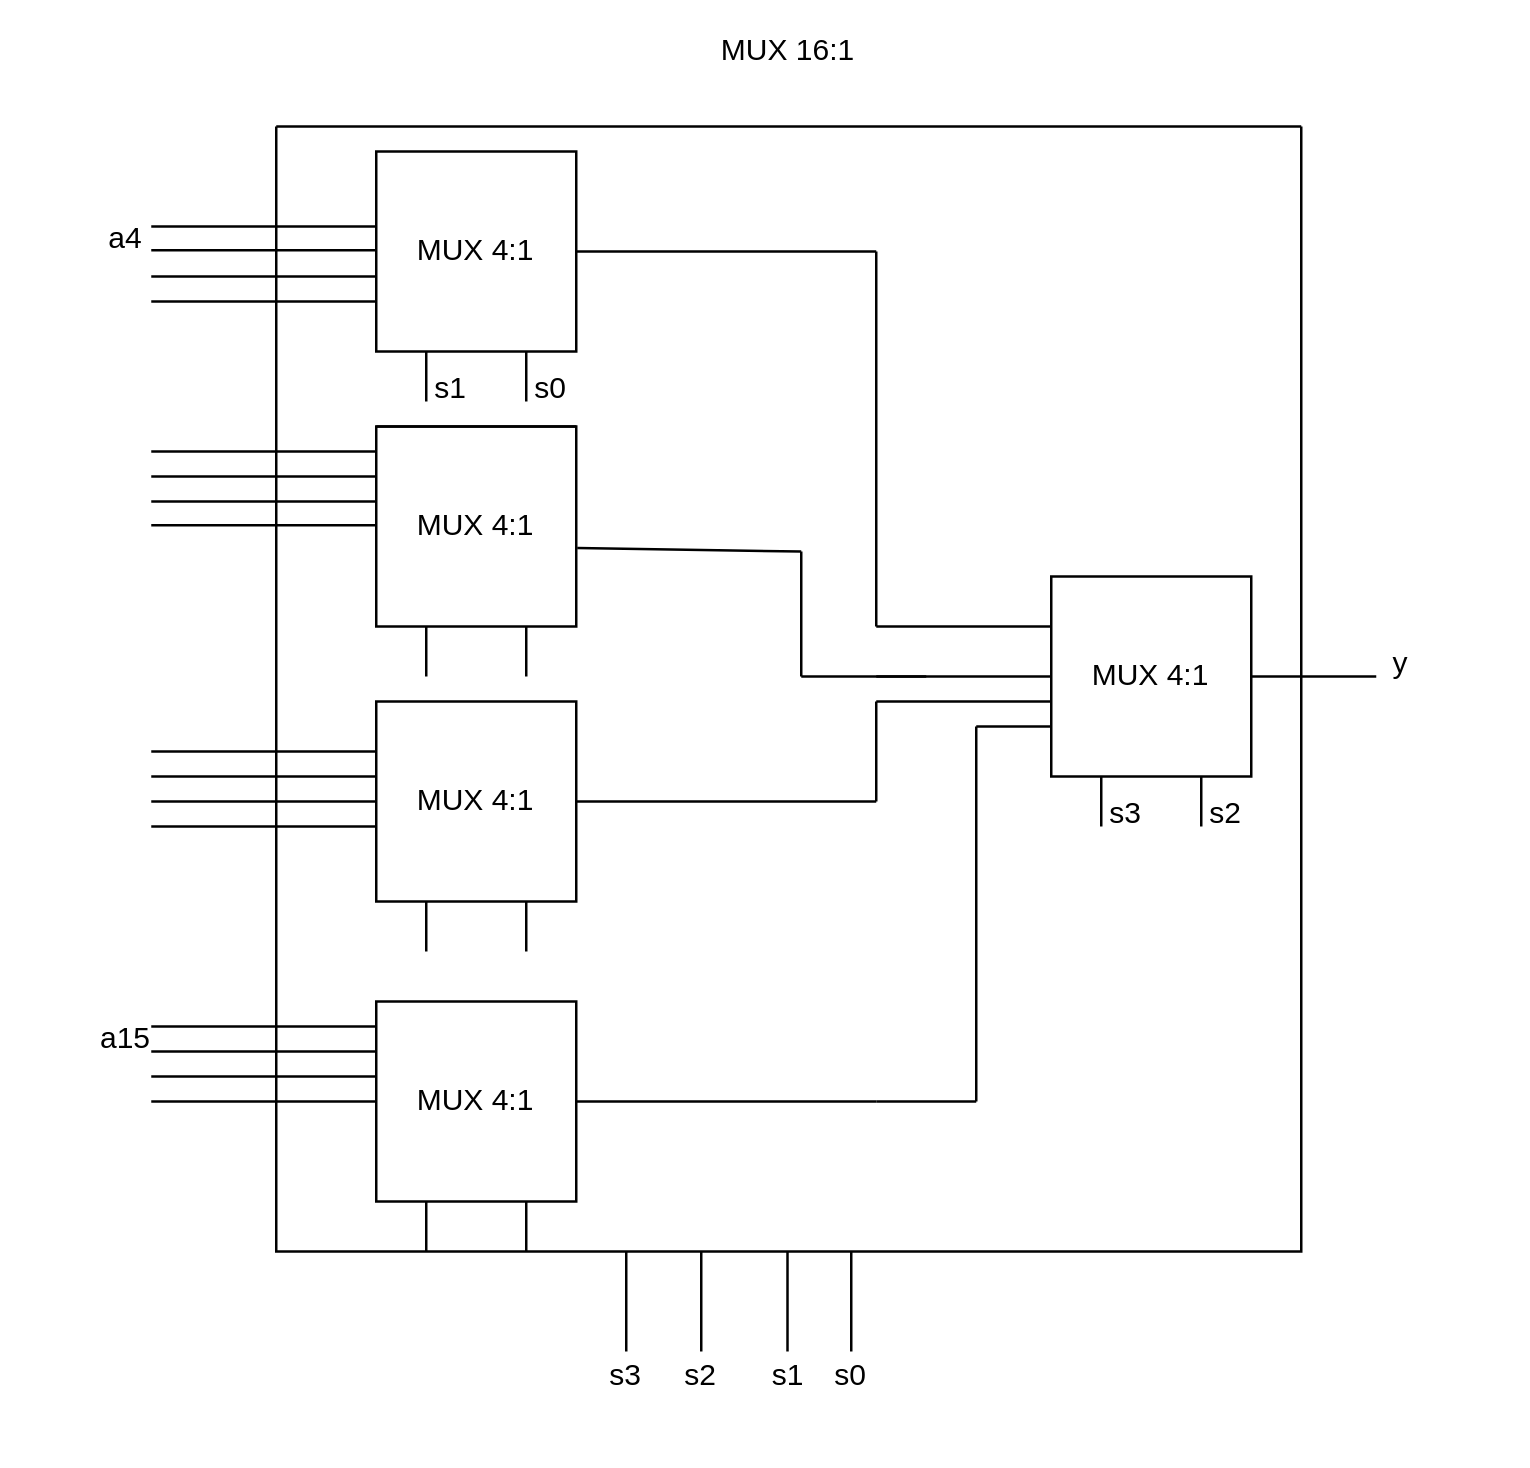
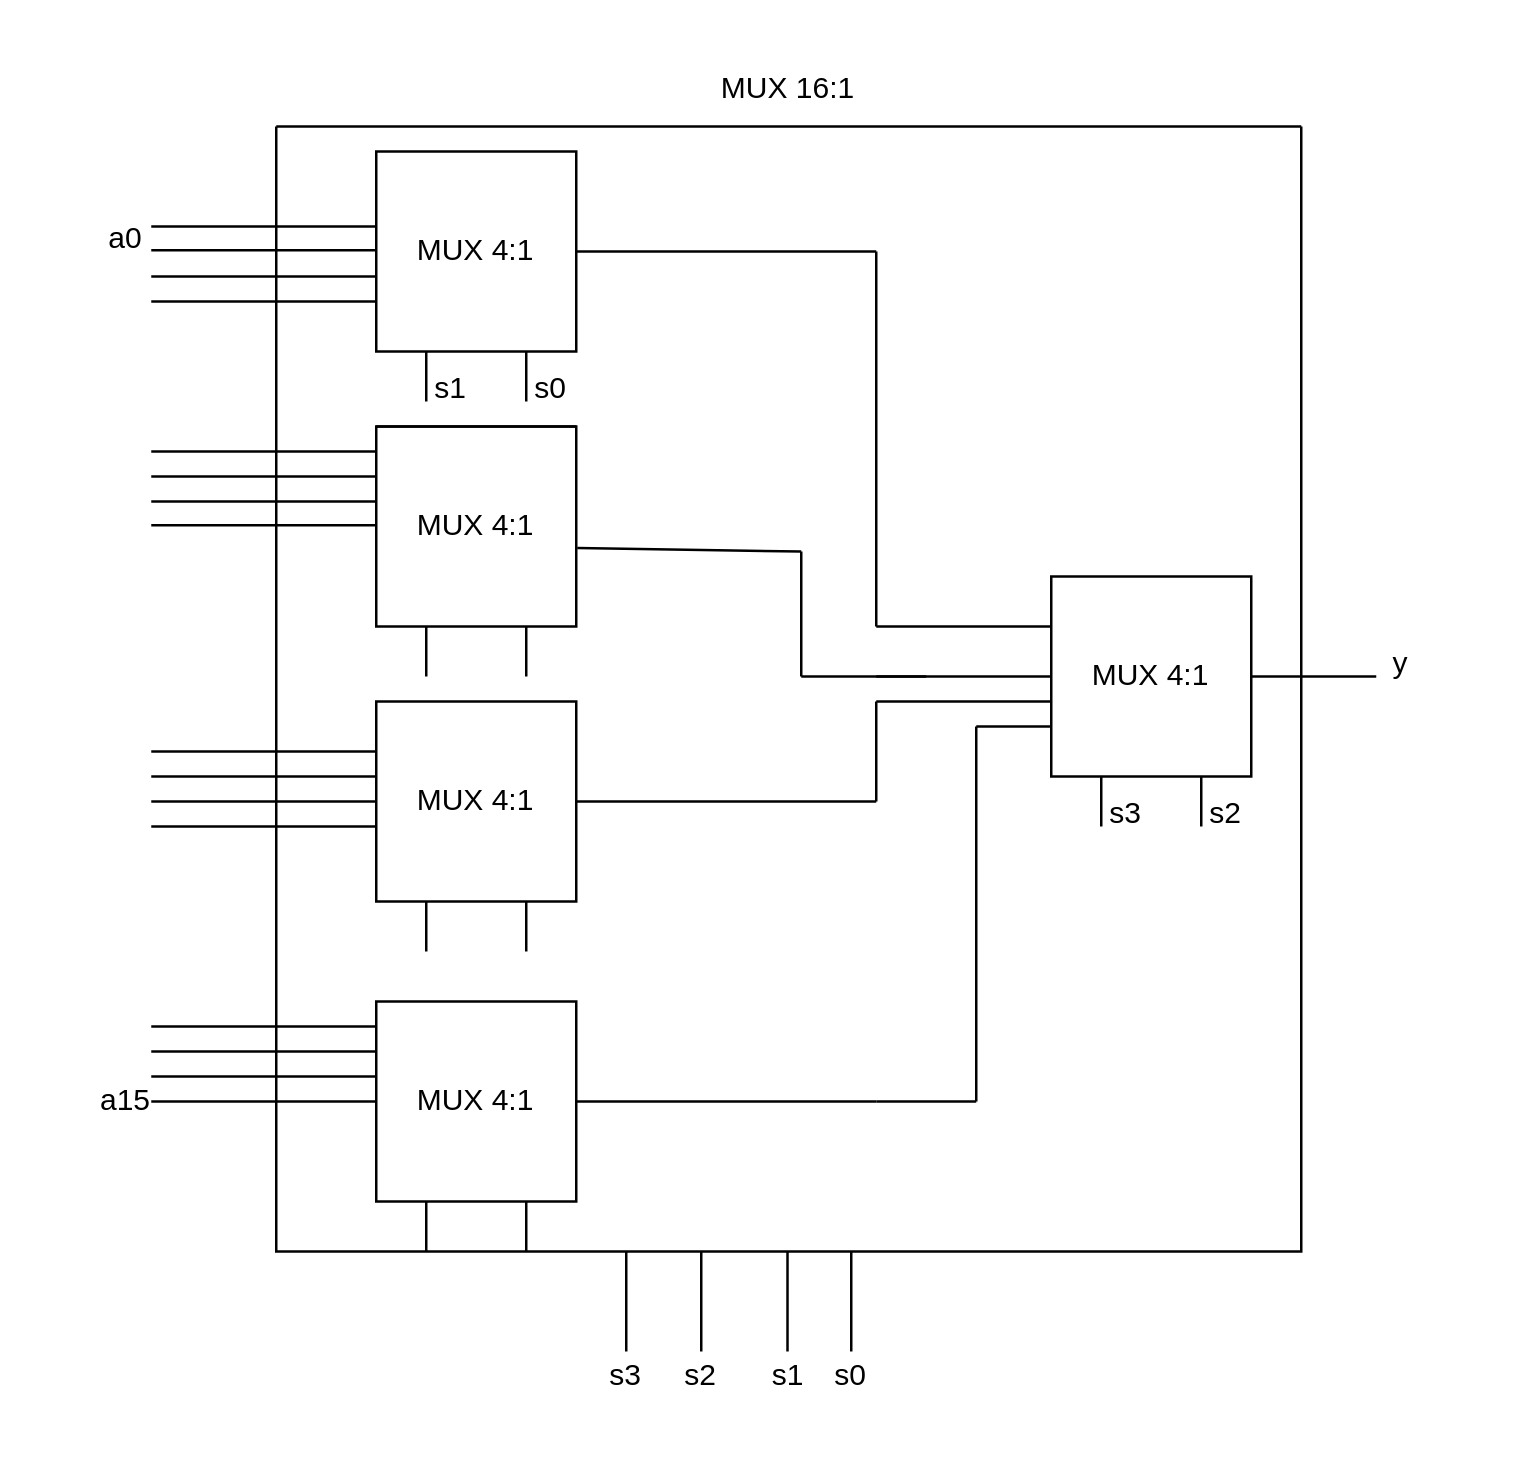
node "MUX 16:1": moved (789, 51) -> (789, 89)
node "a4": label "a4" -> "a0"
node "a15": moved (126, 1039) -> (126, 1101)
